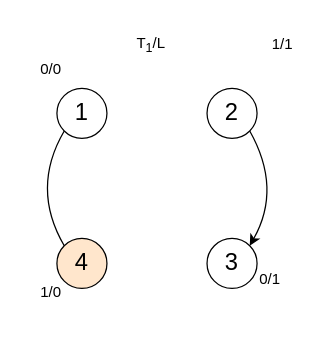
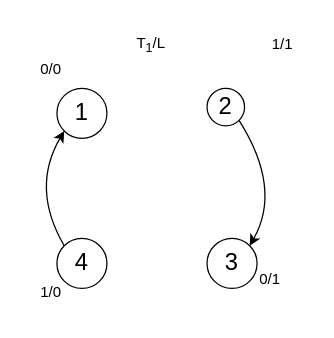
node "2": size 50x50 -> 38x38
edge "1" -- "4": arrowhead none -> classic
node "4": fillcolor #ffe6cc -> #ffffff
